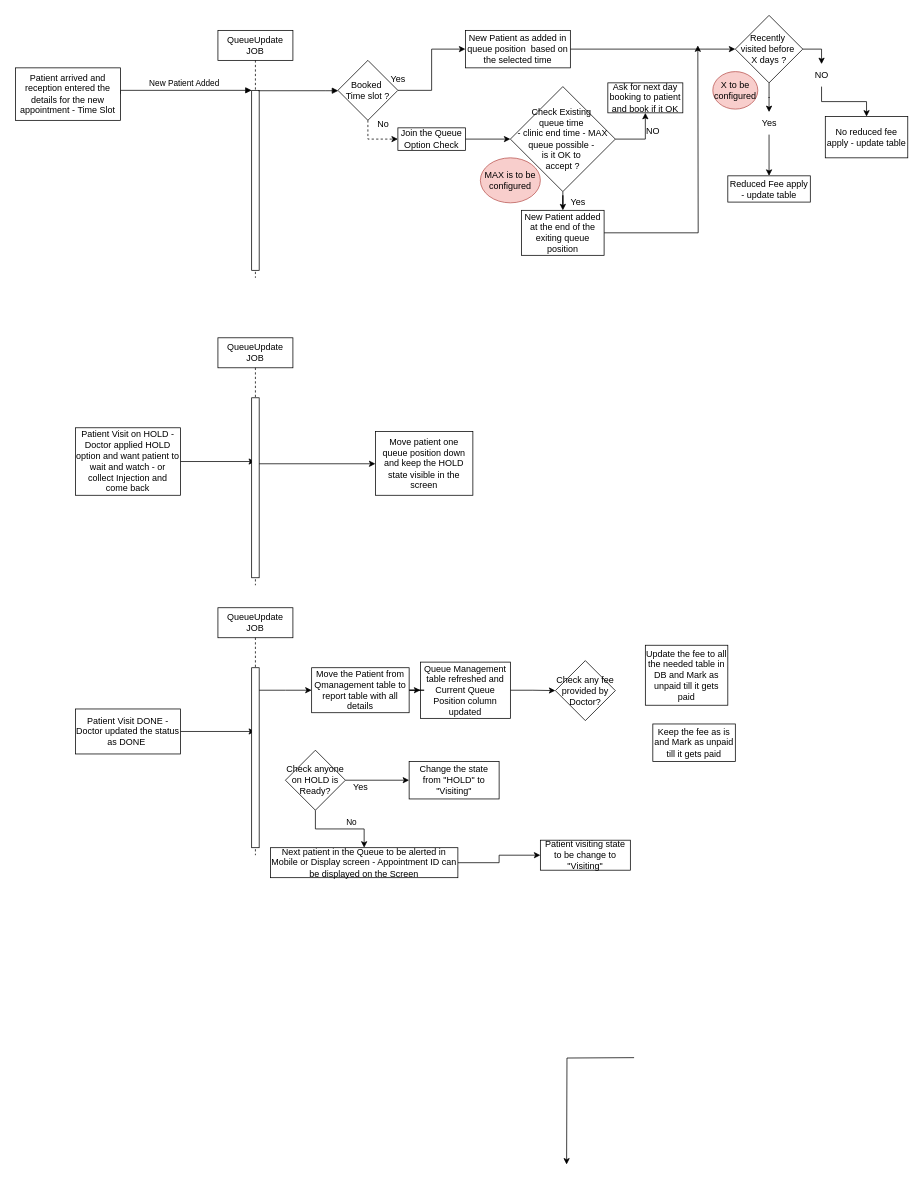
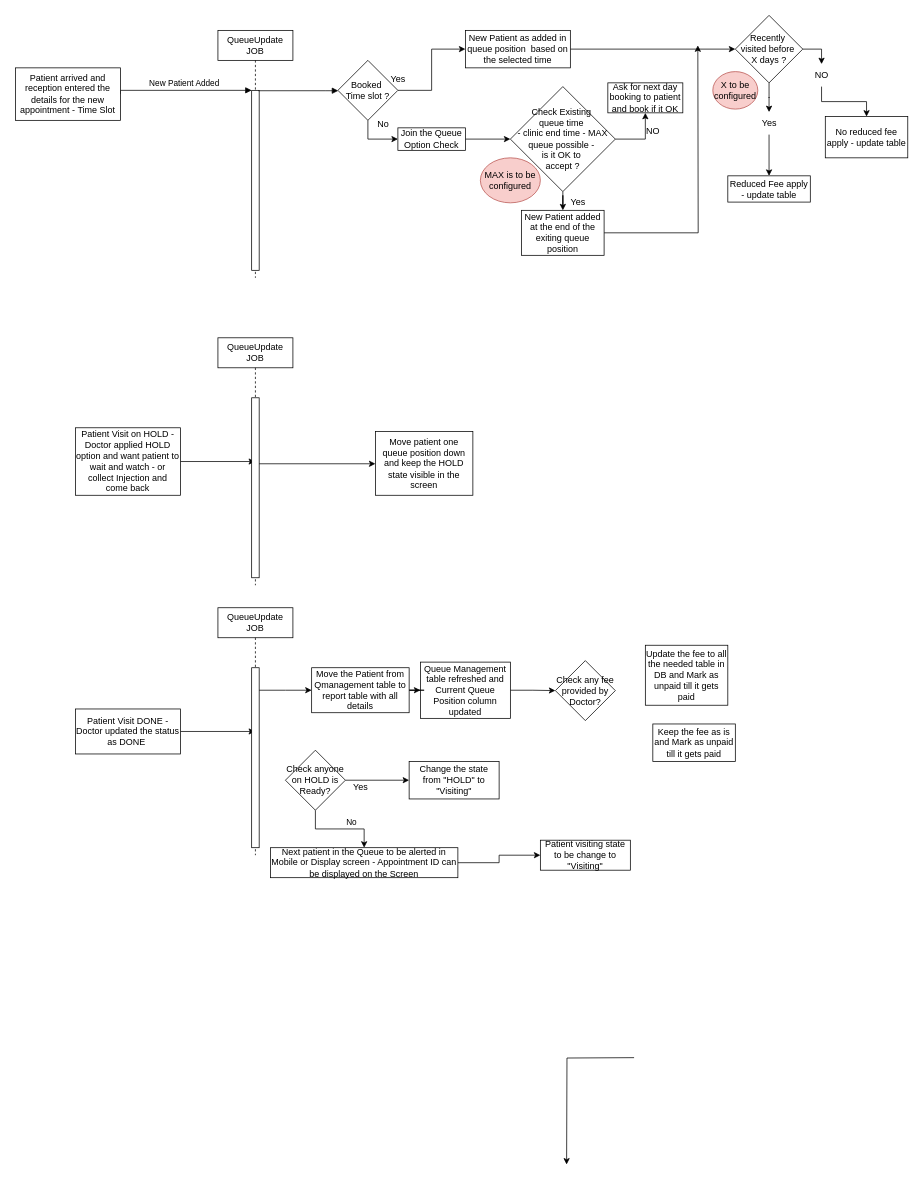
edge "Booked Time slot ?" -> "Join the Queue Option Check": style dashed -> solid
